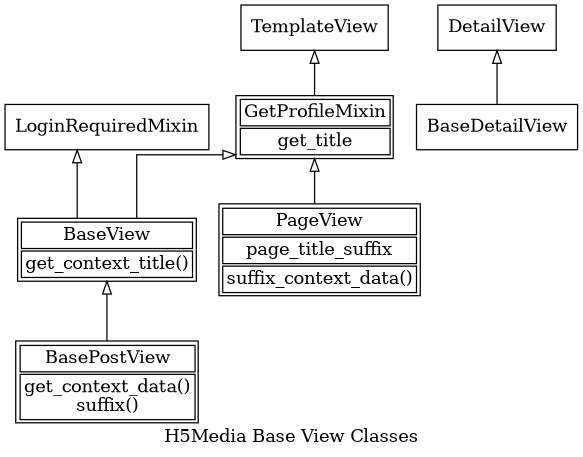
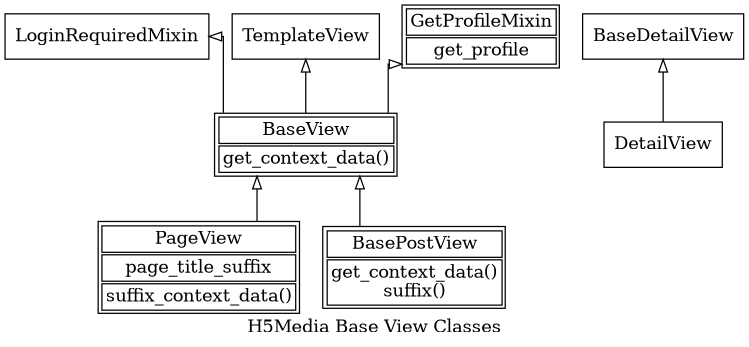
edge "GetProfileMixin" -> "TemplateView": now "BaseView" -> "TemplateView"
edge "BaseDetailView" -> "DetailView": reversed
node "GetProfileMixin": text "get_title" -> "get_profile"
edge "PageView" -> "GetProfileMixin": now "PageView" -> "BaseView"
node "BaseView": text "get_context_title()" -> "get_context_data()"
